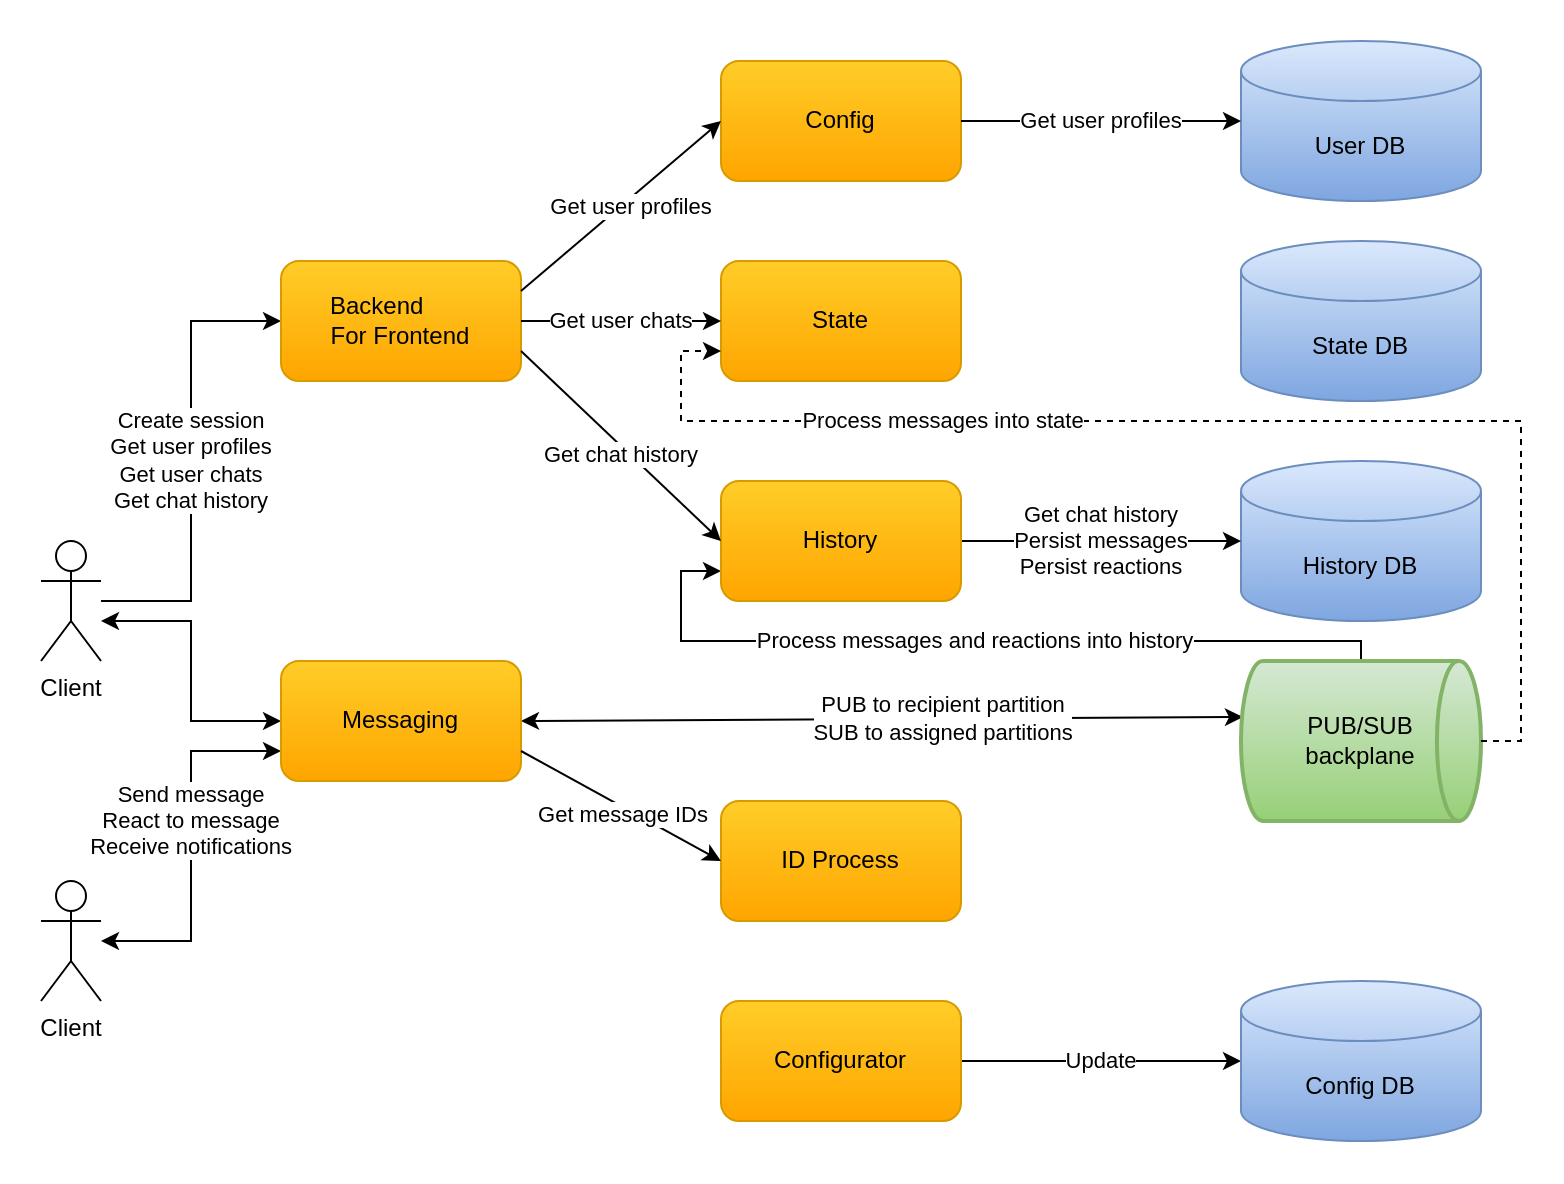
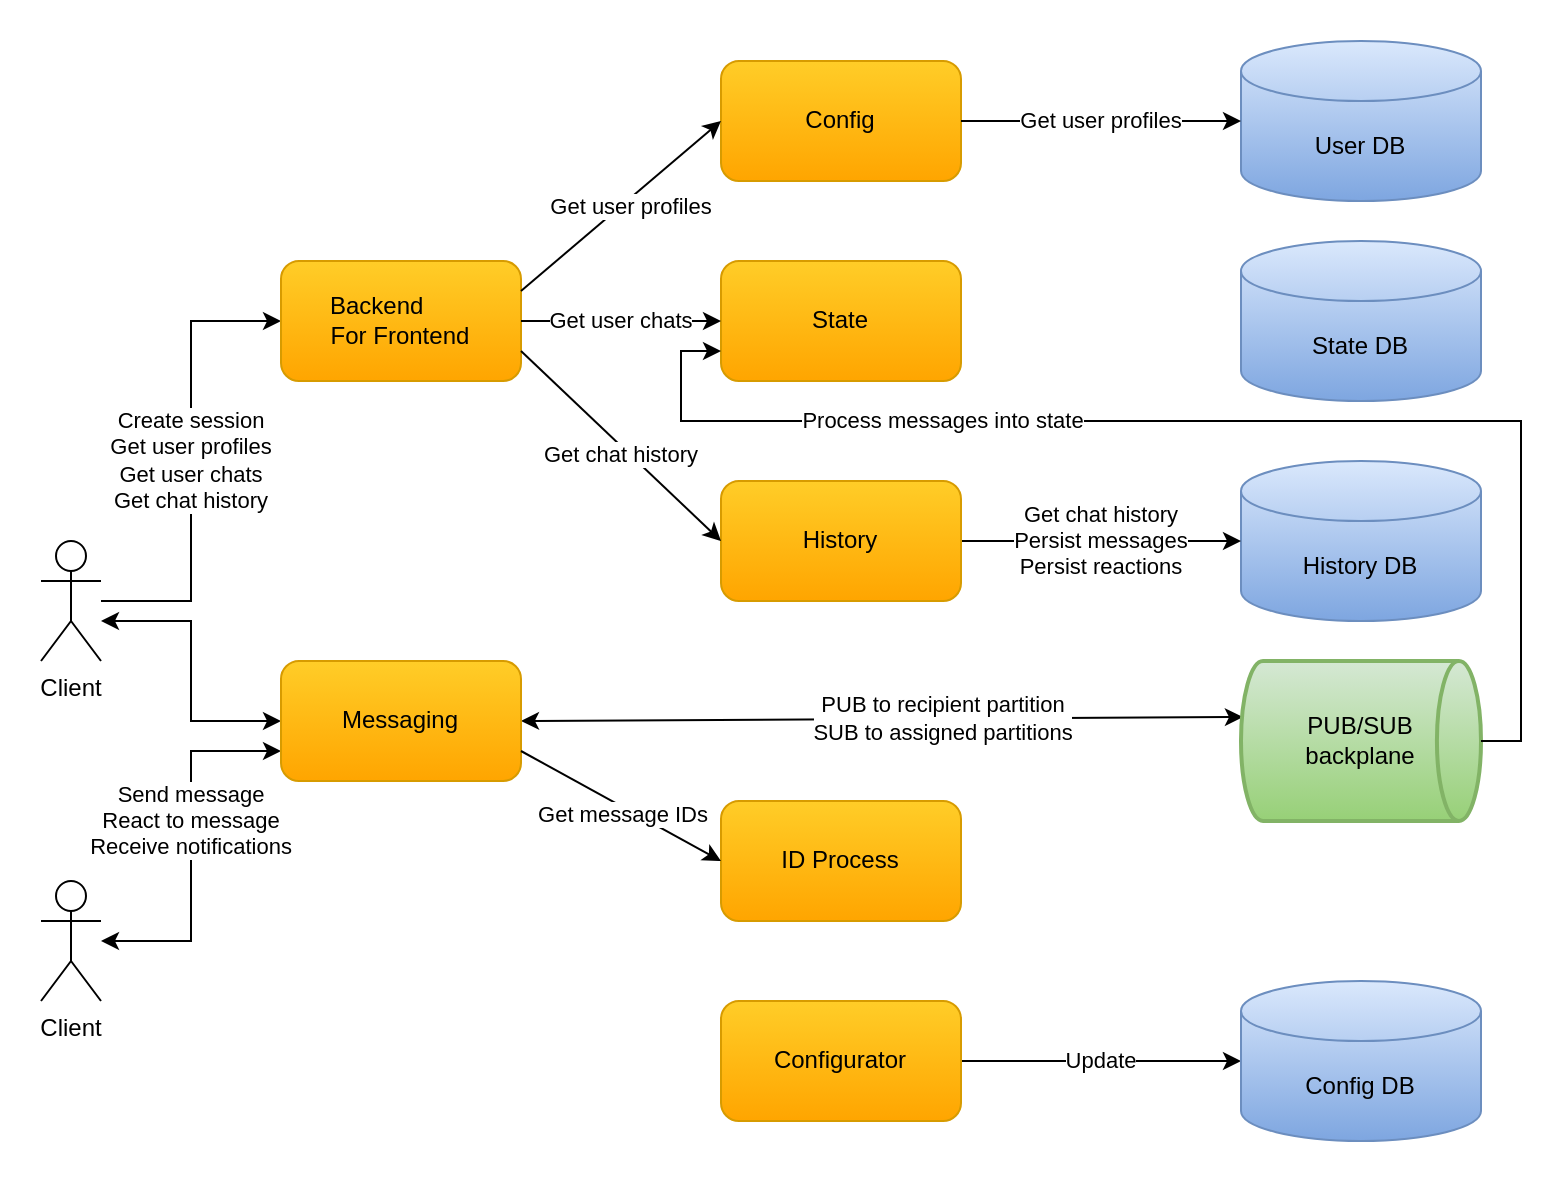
edge "PUB/SUB backplane" -> "State": style dashed -> solid
edge "PUB/SUB backplane" -> "History": removed, label "Process messages and reactions into history"
